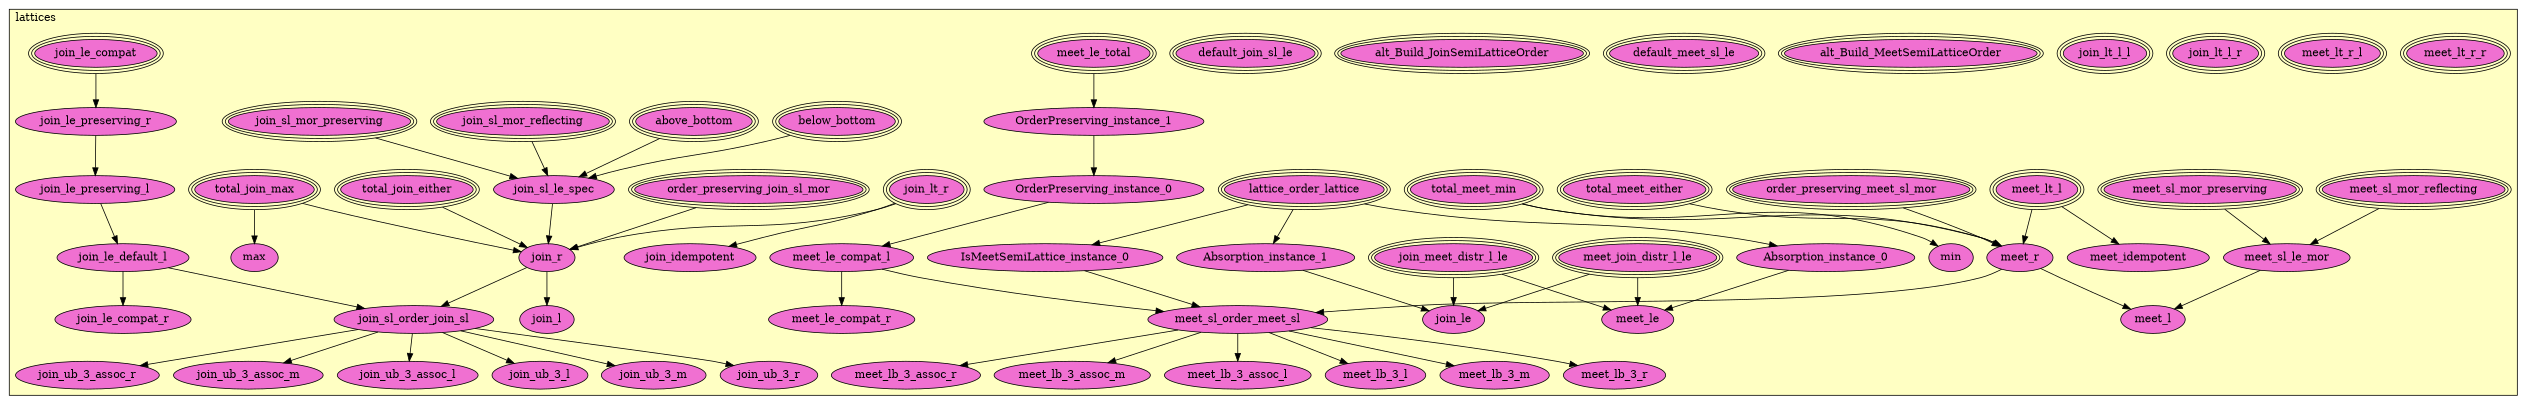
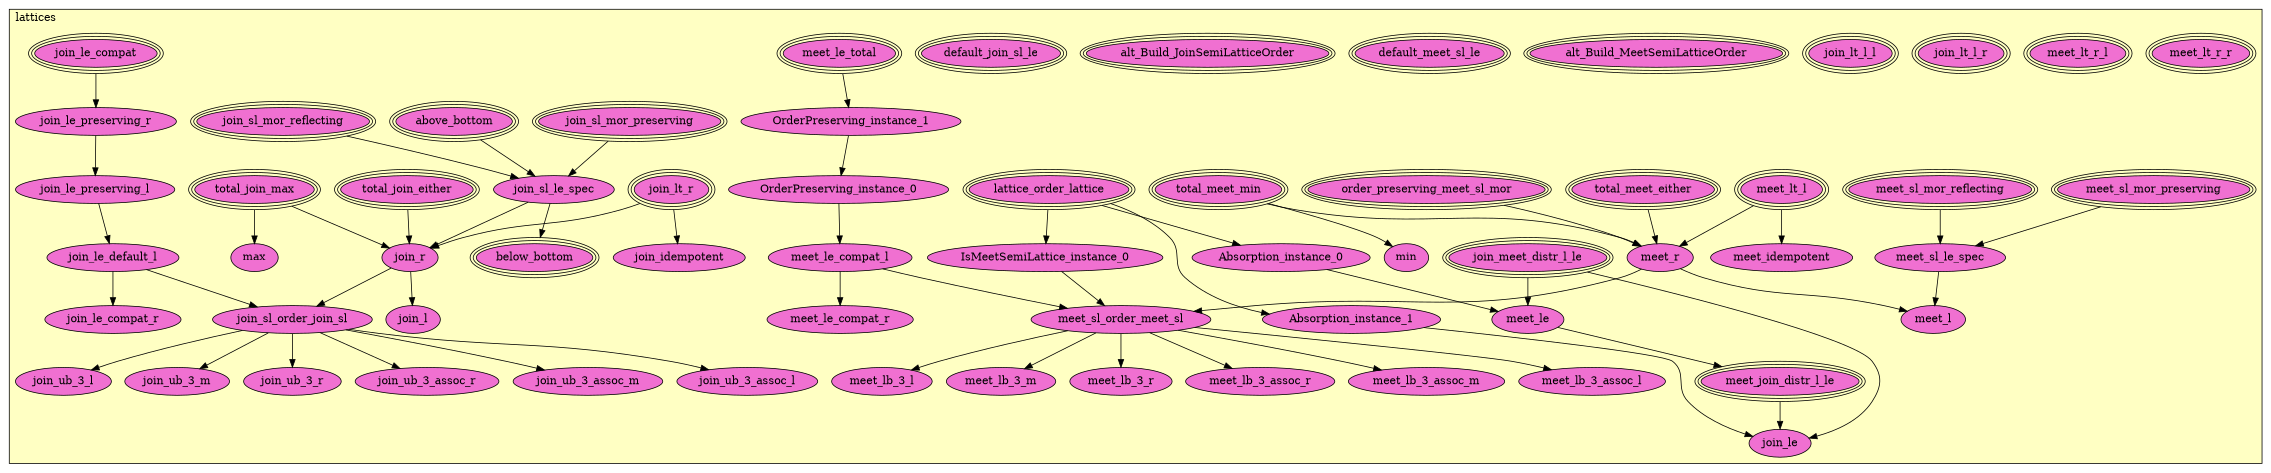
edge "below_bottom" -> "join_sl_le_spec": reversed
node "order_preserving_join_sl_mor": removed
node "meet_sl_le_mor": label "meet_sl_le_mor" -> "meet_sl_le_spec"
edge "meet_join_distr_l_le" -> "meet_le": reversed
